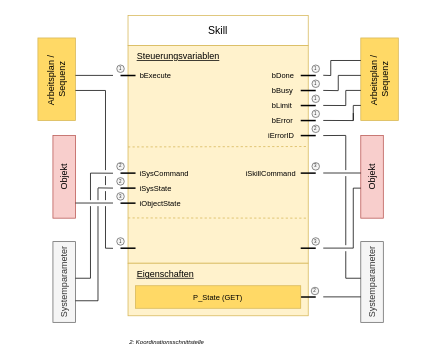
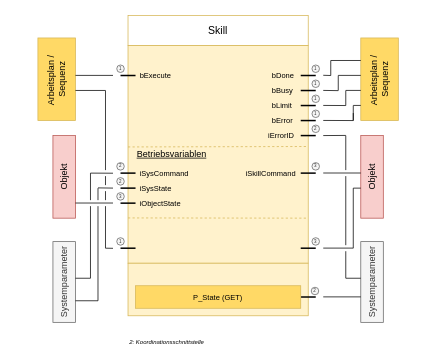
node "Steuerungsvariablen": removed
node "Betriebsvariablen": added
node "Eigenschaften": removed
